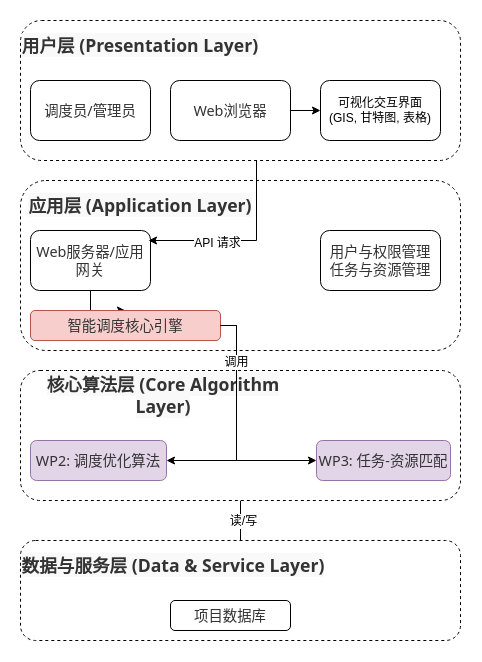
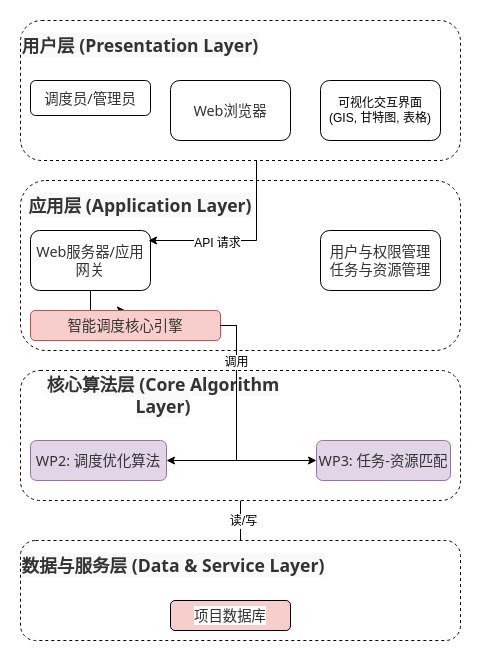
node "调度员/管理员": size 120x60 -> 120x35
edge "Web浏览器" -> "可视化交互界面 (GIS, 甘特图, 表格)": removed
node "项目数据库": fillcolor #ffffff -> #f8cecc
